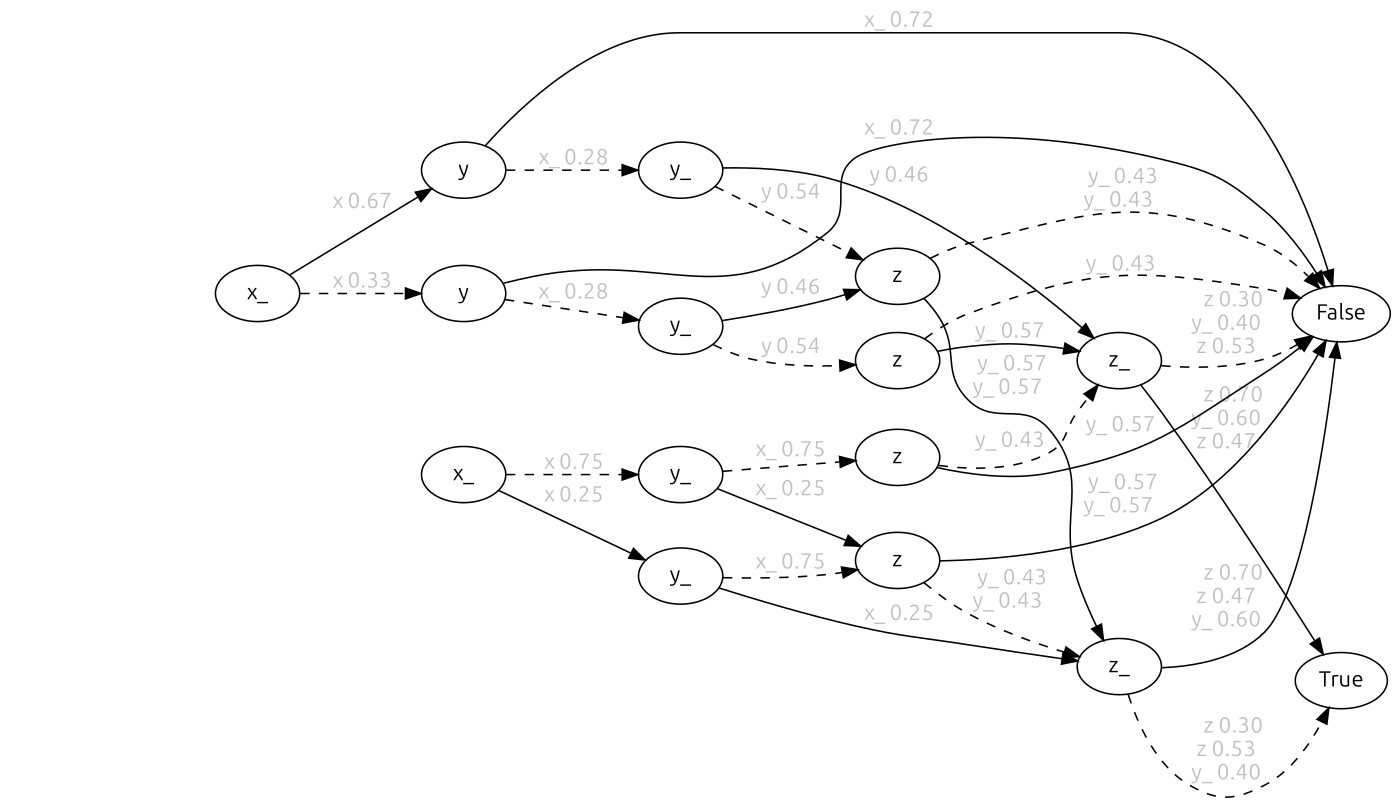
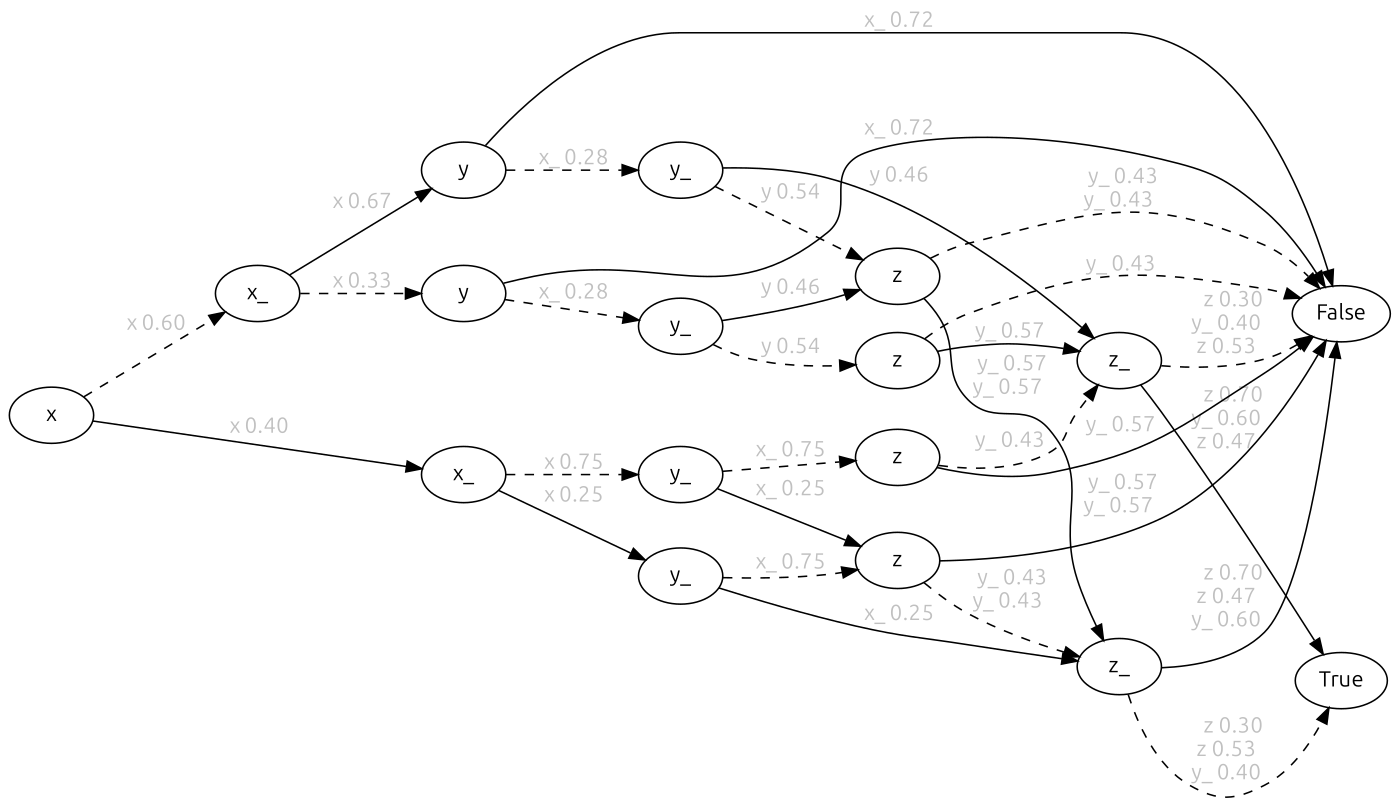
node "x": added
